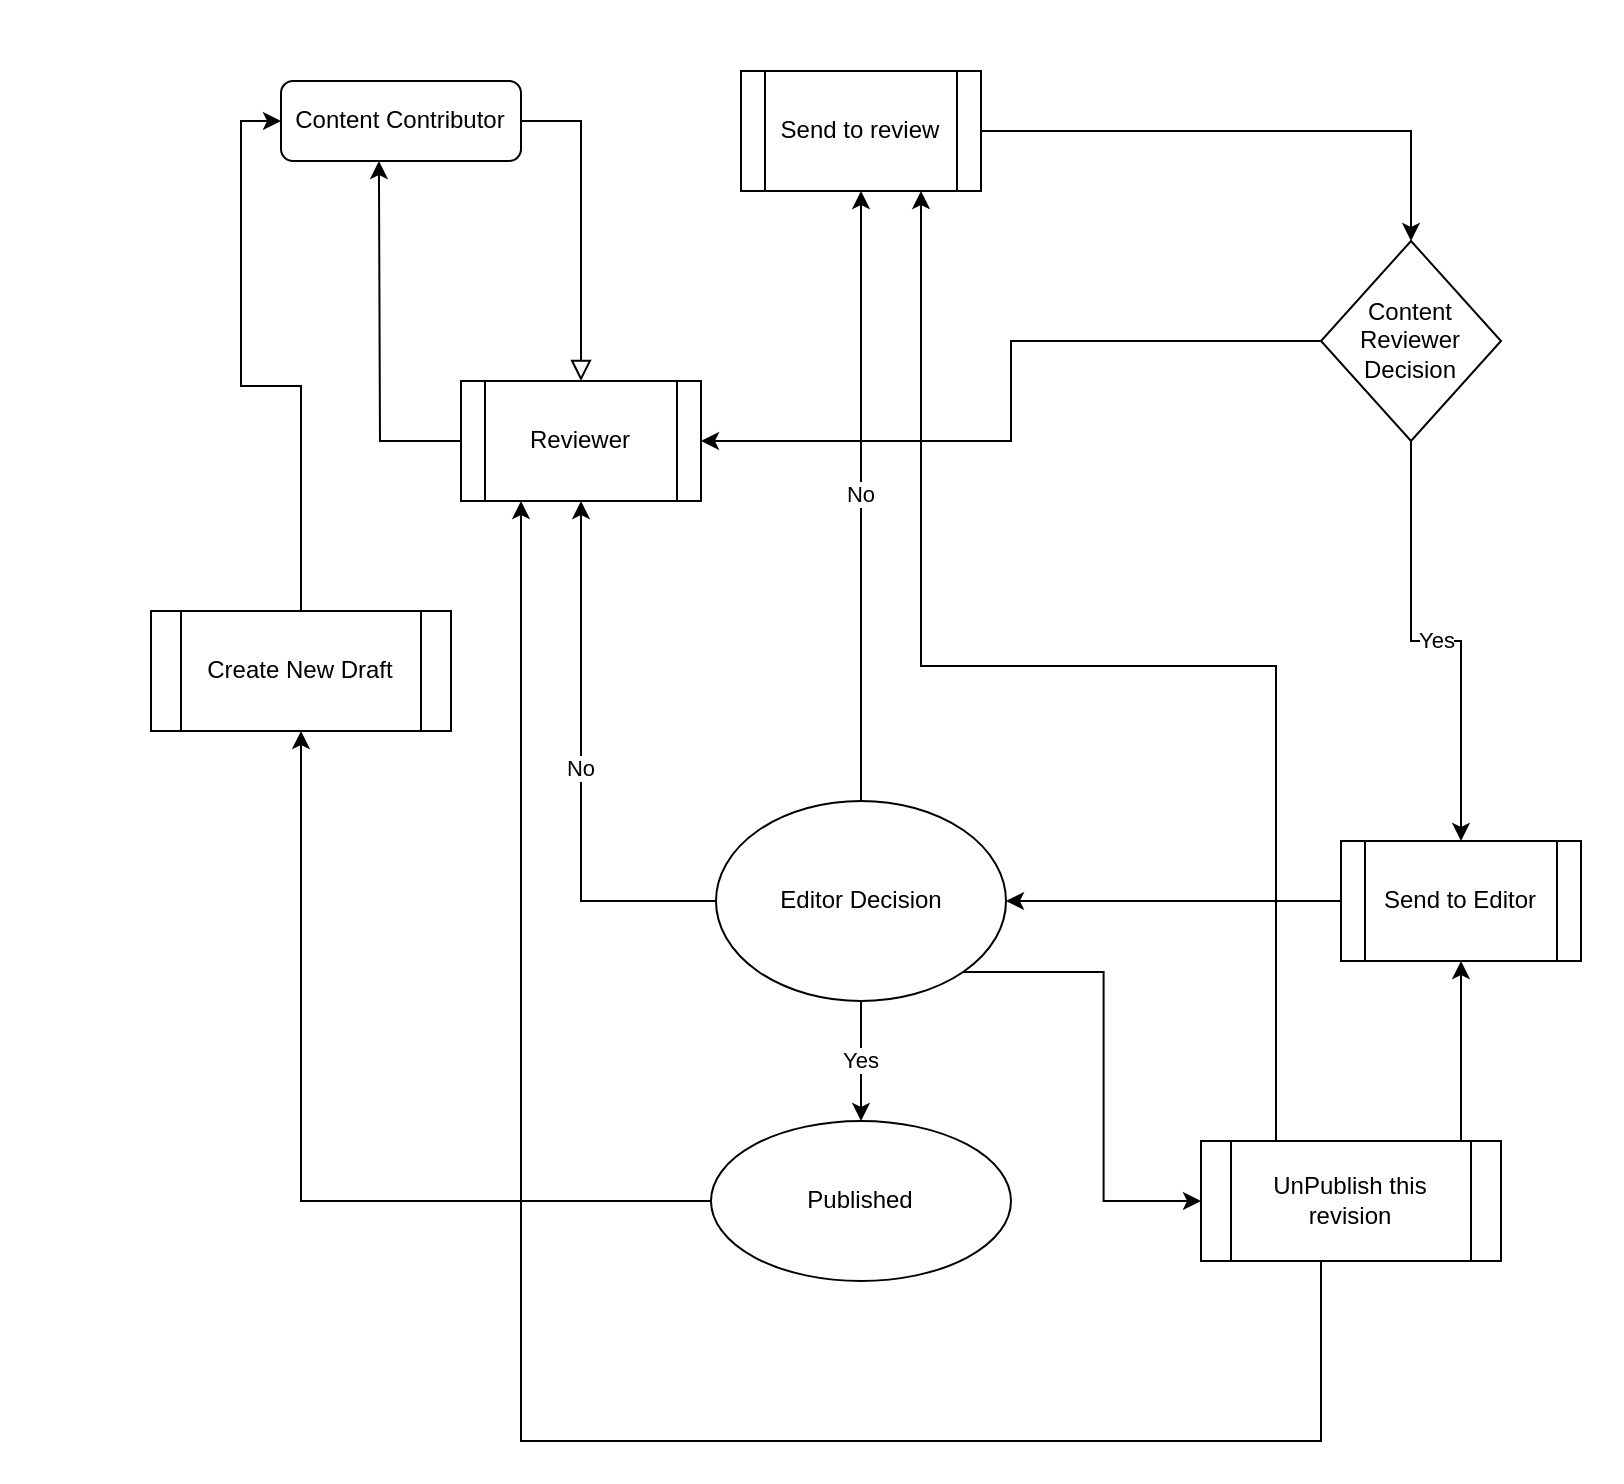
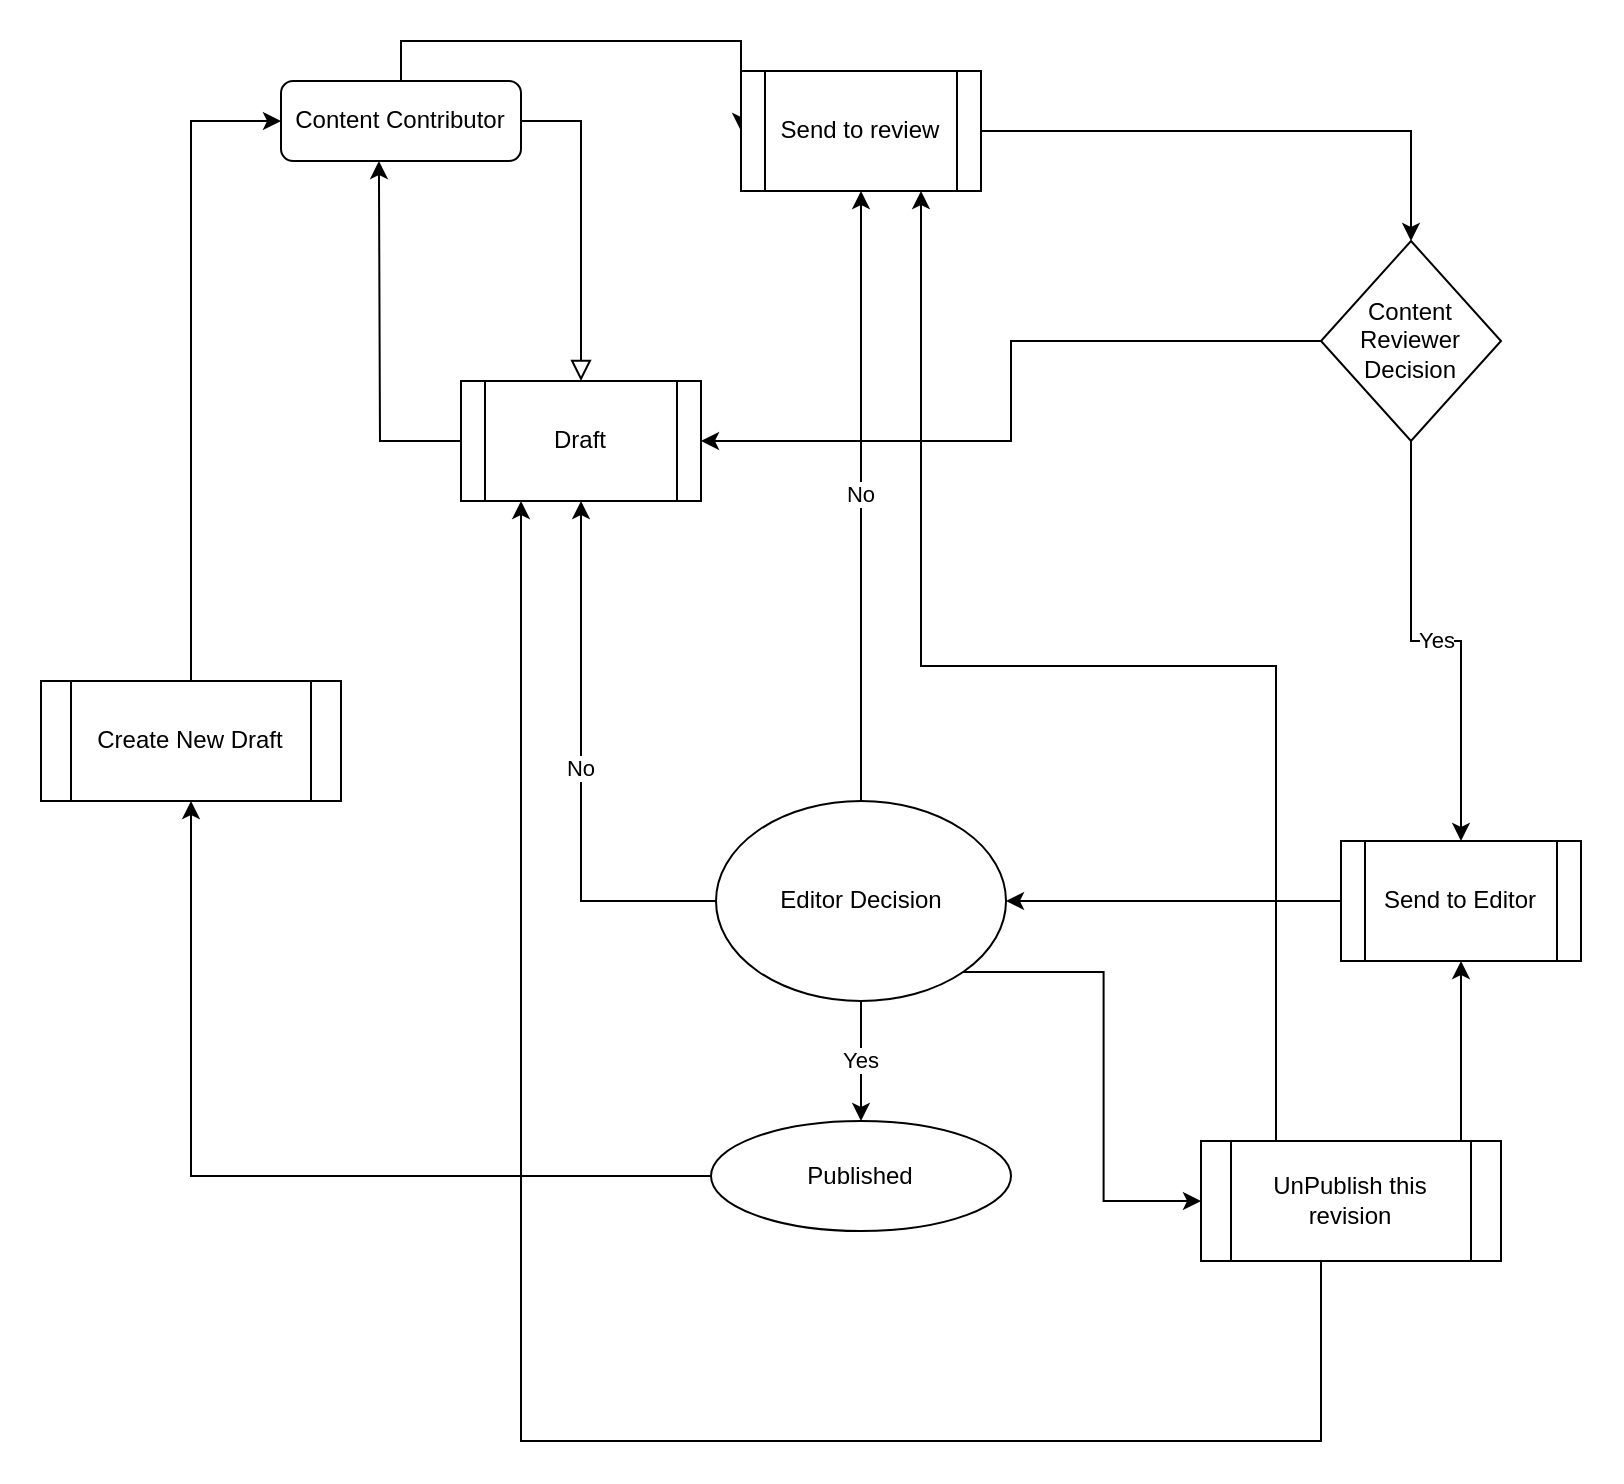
edge "Content Contributor" -> "Send to review": added
node "Reviewer": label "Reviewer" -> "Draft"
node "Create New Draft": moved (301, 671) -> (191, 741)
node "Published": size 300x160 -> 300x110
